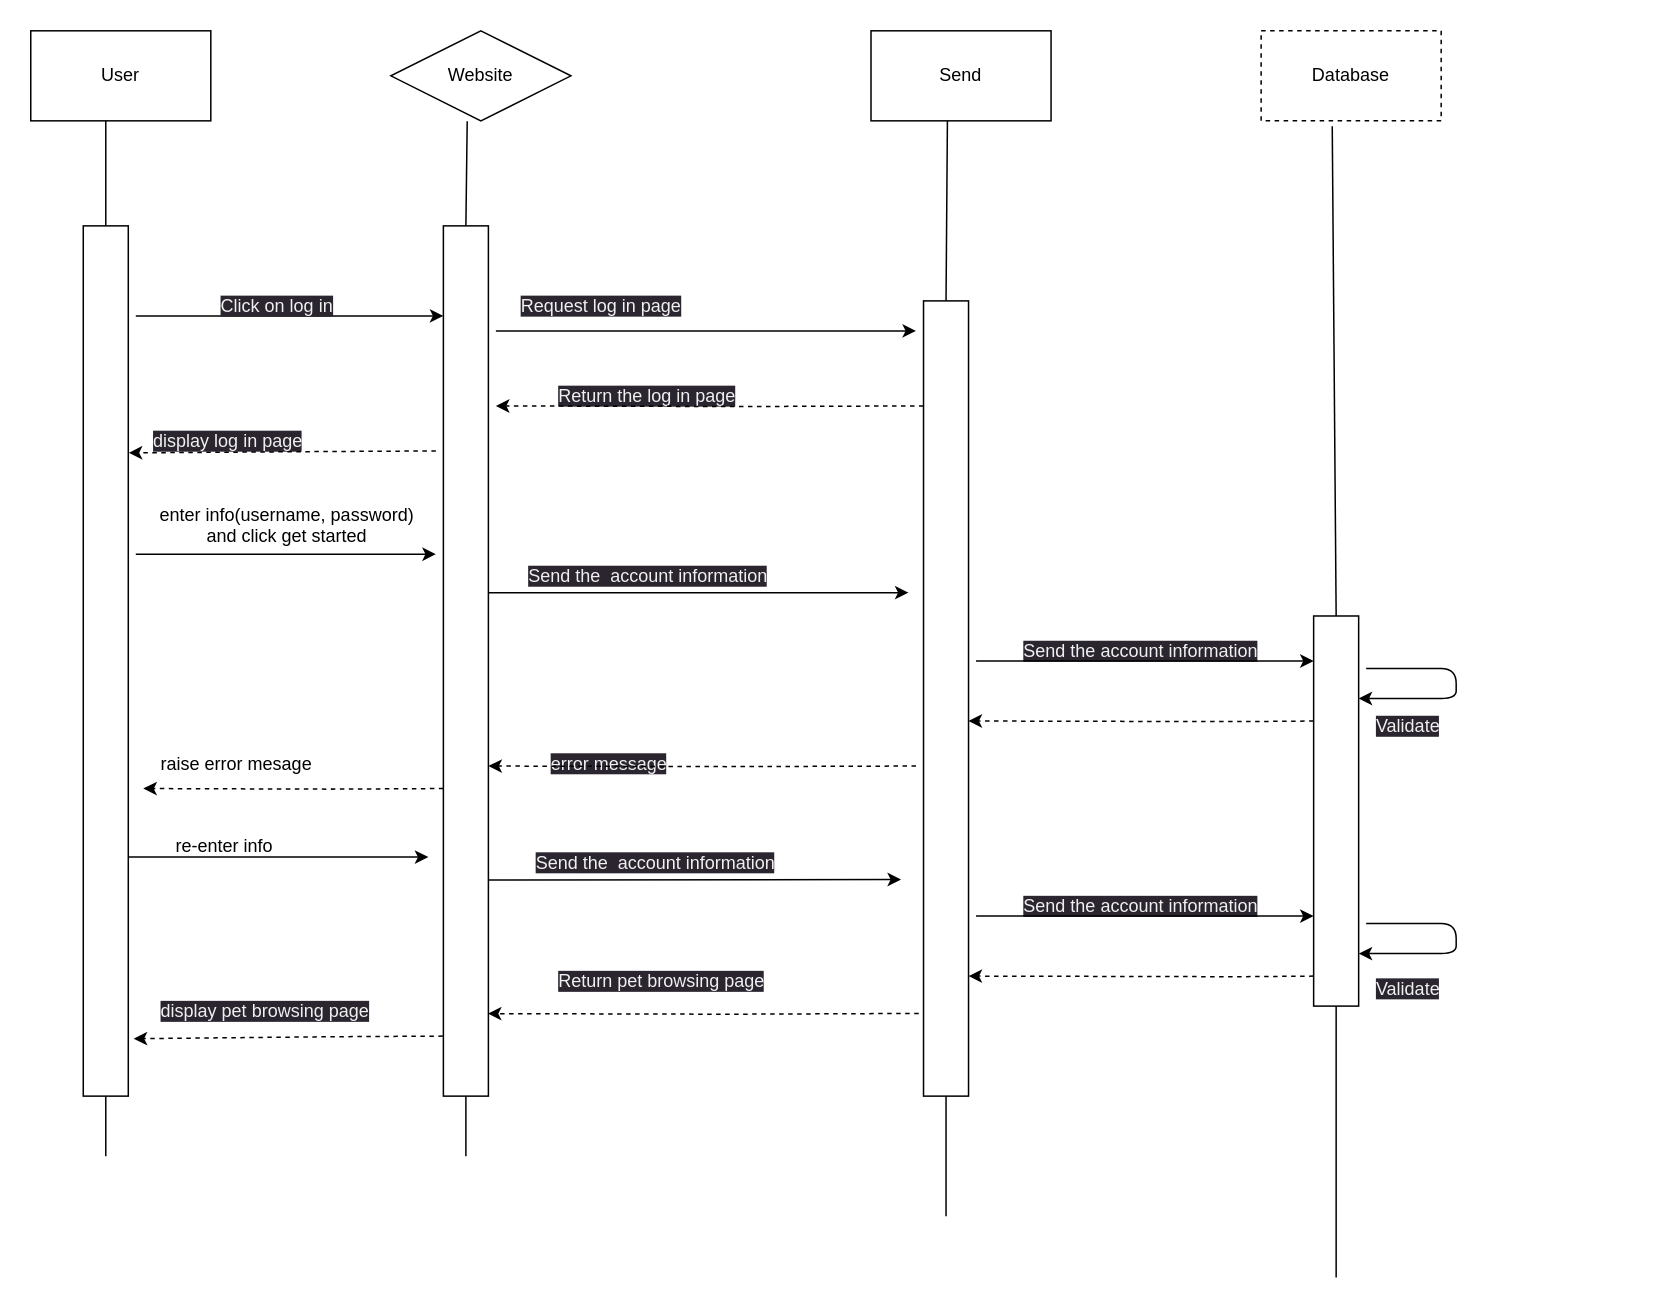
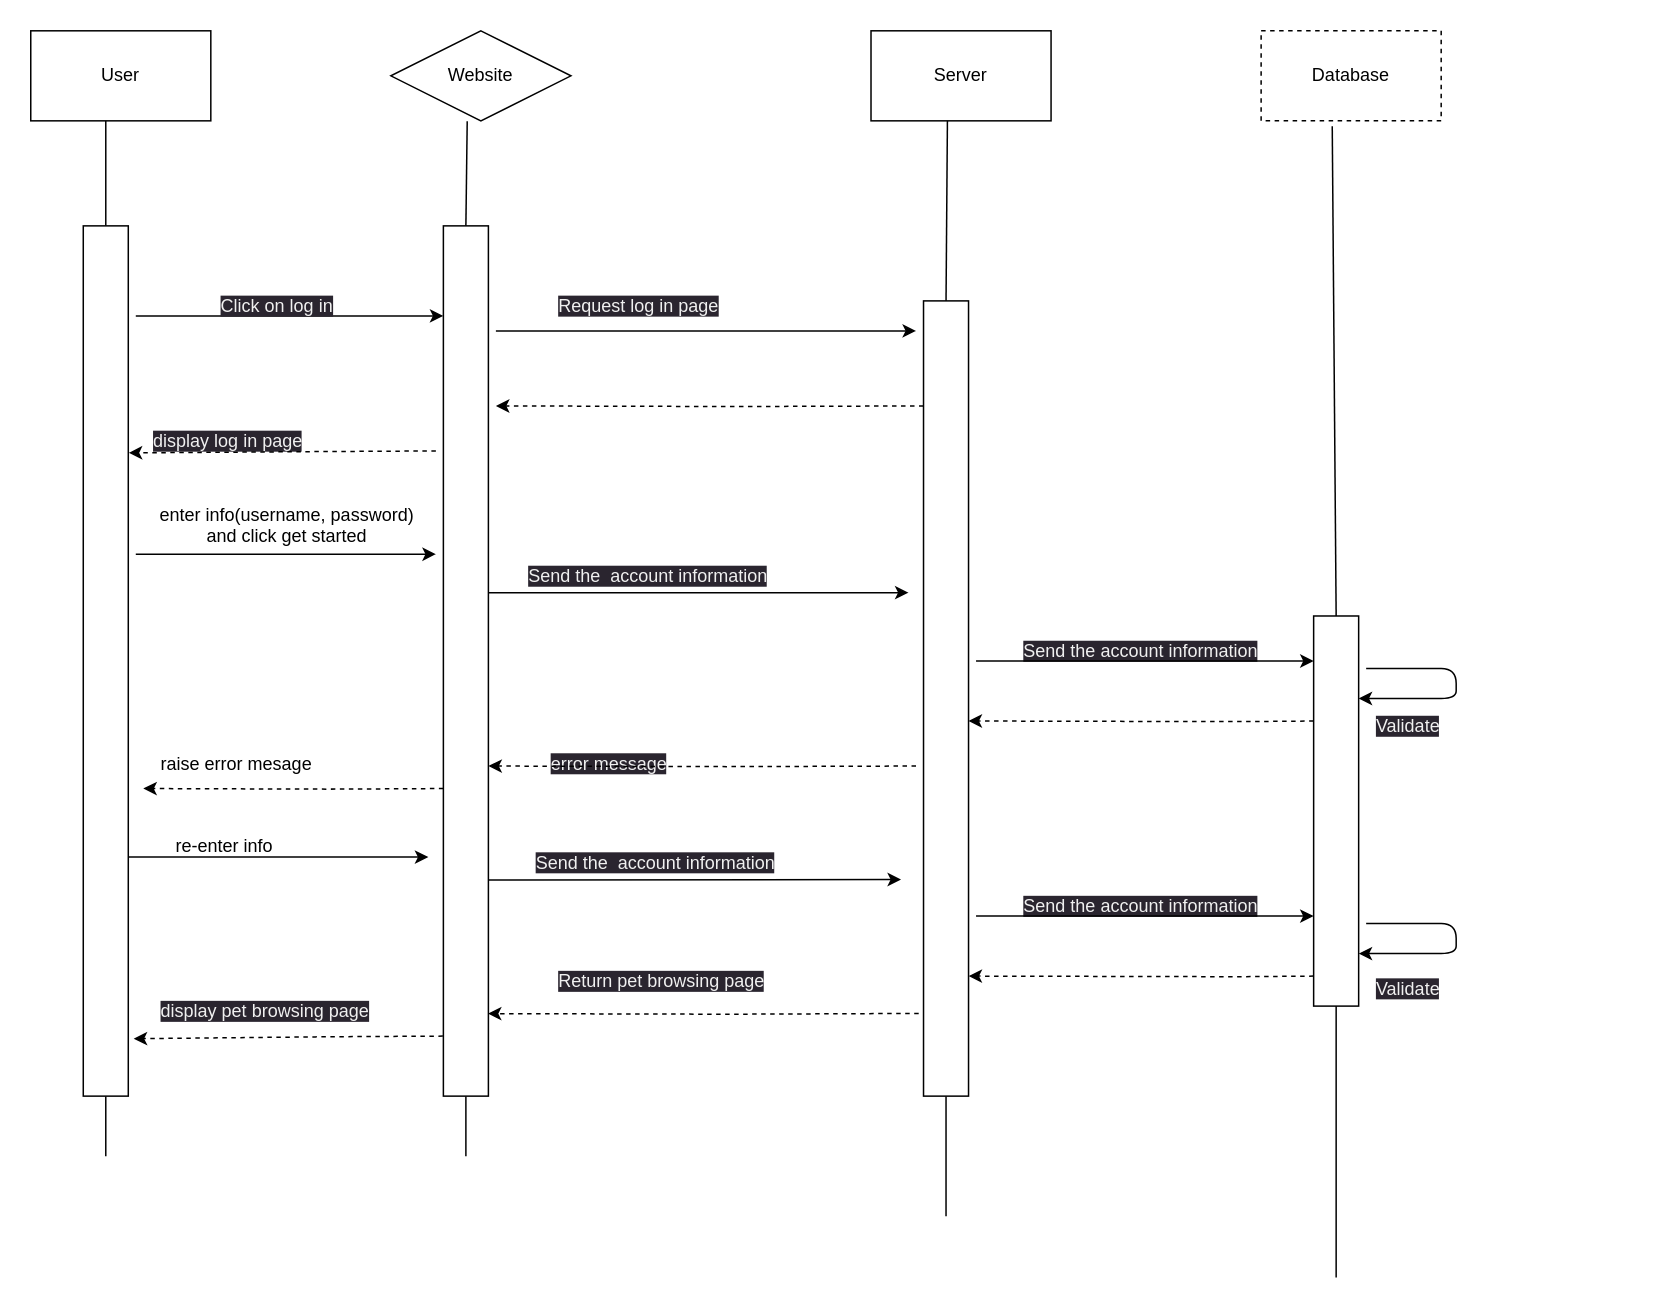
node "Send": label "Send" -> "Server"
node "Request log in page": moved (653, 308) -> (691, 308)
node "Return the log in page": removed
